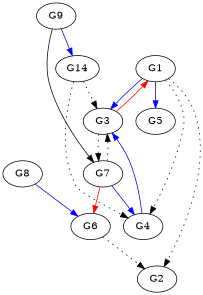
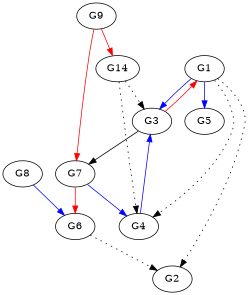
edge "G9" -> "G14": color blue -> red
edge "G9" -> "G7": color black -> red
edge "G3" -> "G7": style dotted -> solid
edge "G7" -> "G3": removed
